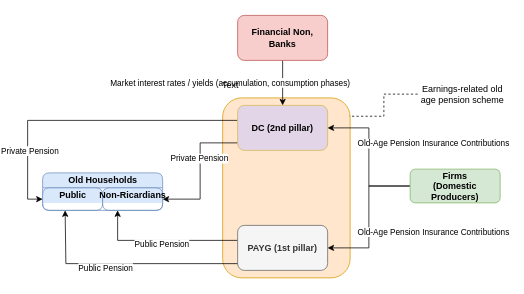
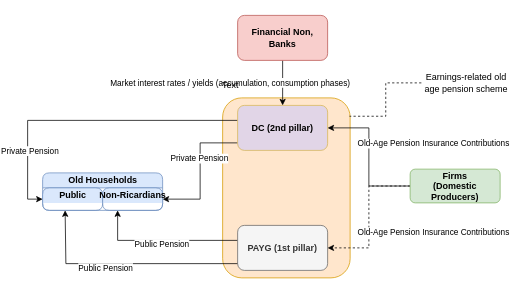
node "Earnings-related old age pension scheme": moved (462, 94) -> (466, 83)
edge "Firms (Domestic Producers)" -> "PAYG (1st pillar)": style solid -> dashed
